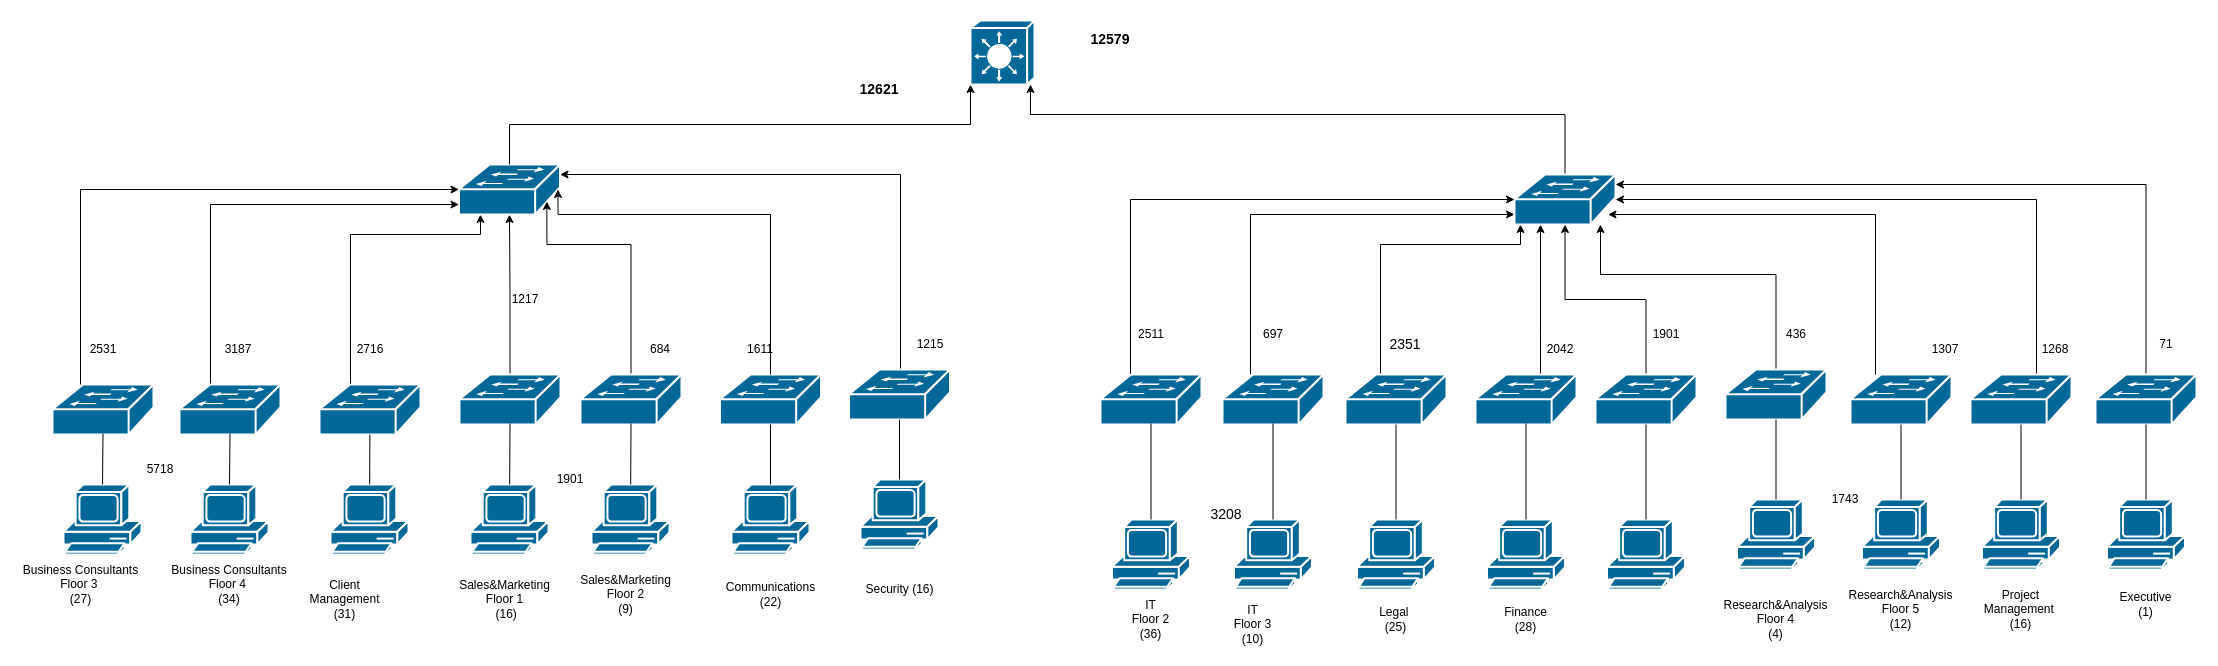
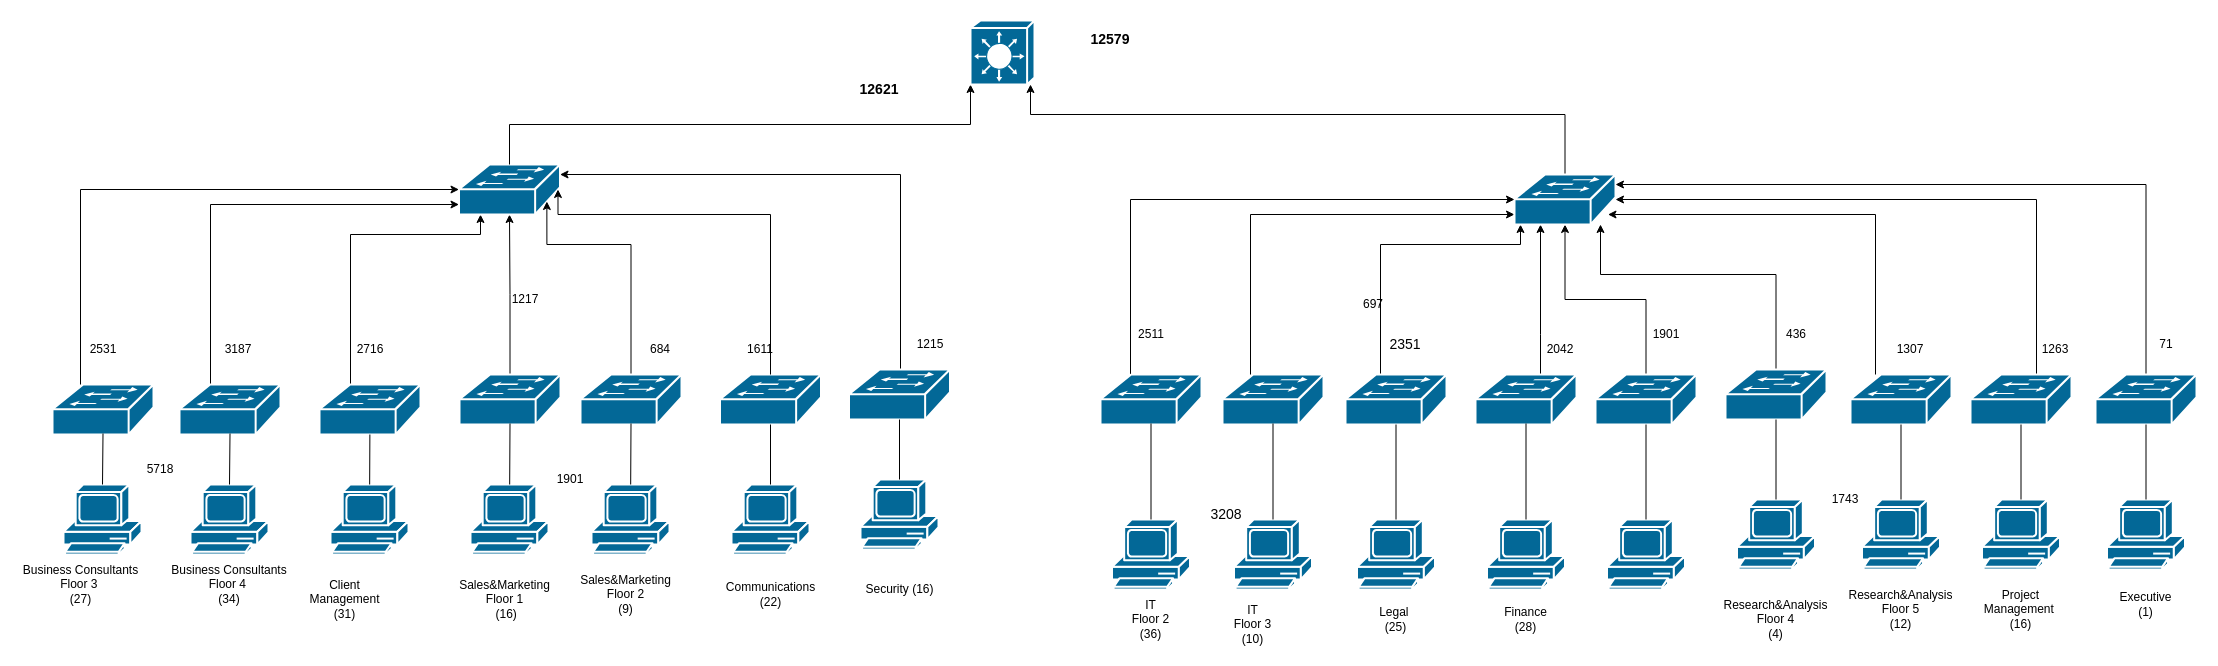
node "697": moved (1273, 335) -> (1373, 305)
node "1307": moved (1945, 350) -> (1910, 350)
node "1268": label "1268" -> "1263"
